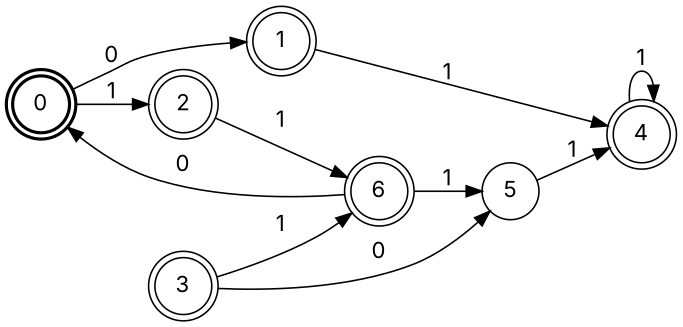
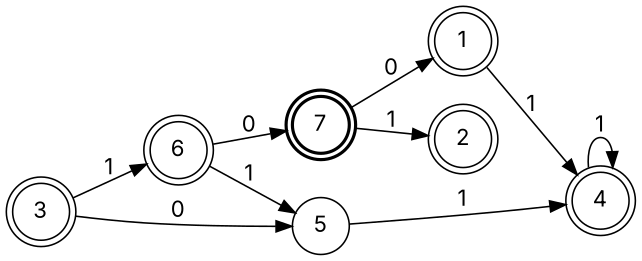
node "0": label "0" -> "7"
edge "2" -> "6": removed, label "1"
